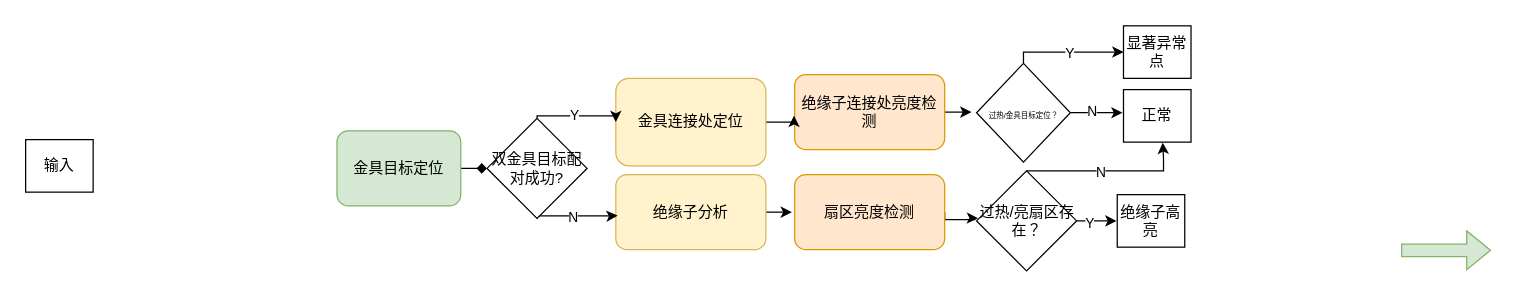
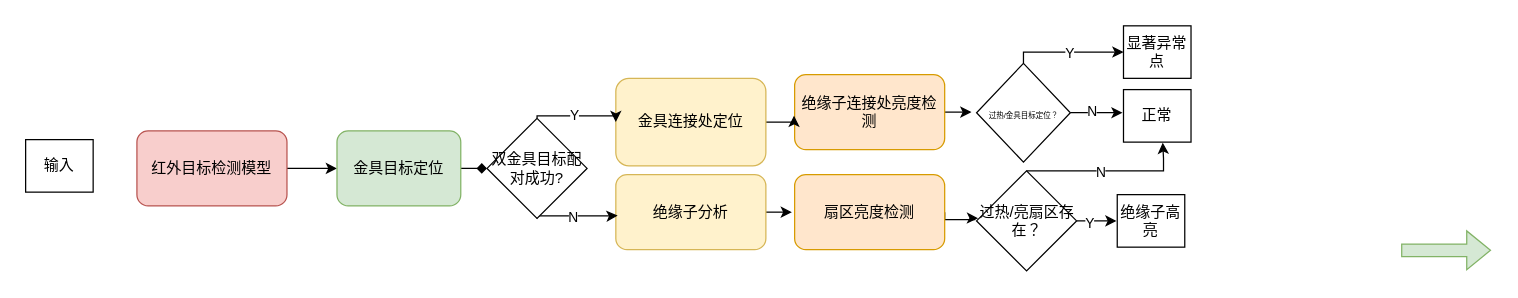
node "红外目标检测模型": added
edge "红外目标检测模型" -> "金具目标定位": added
